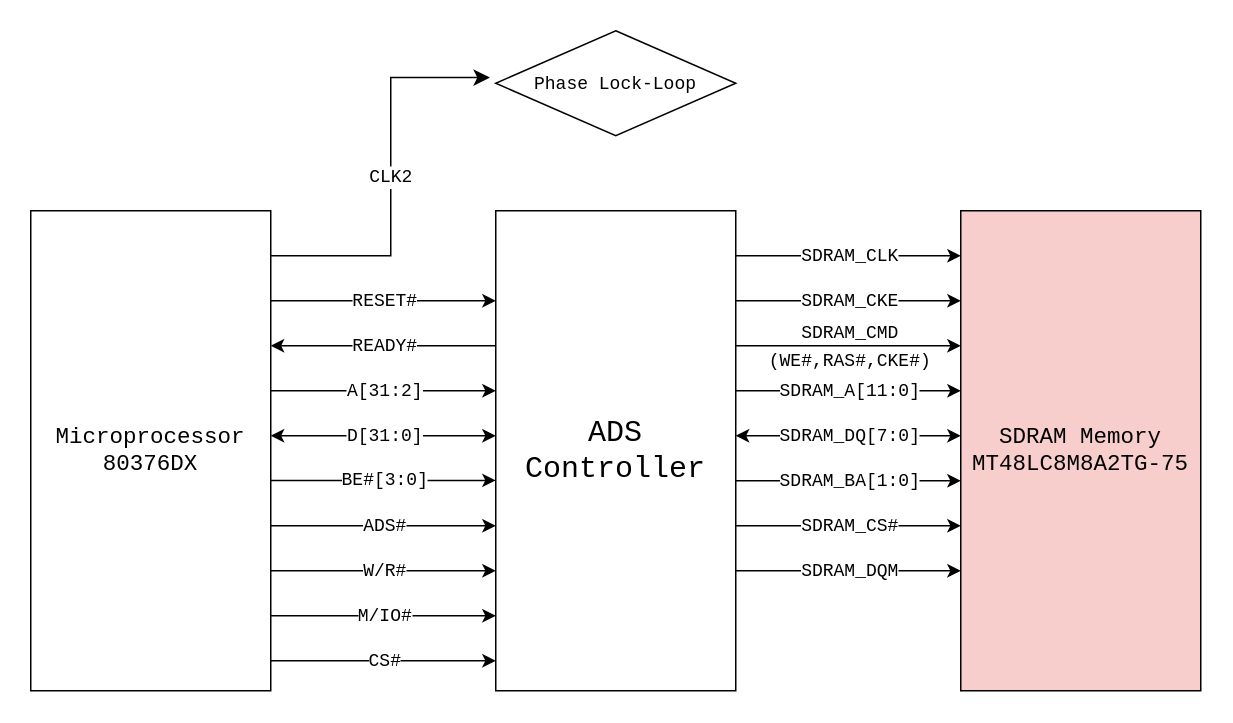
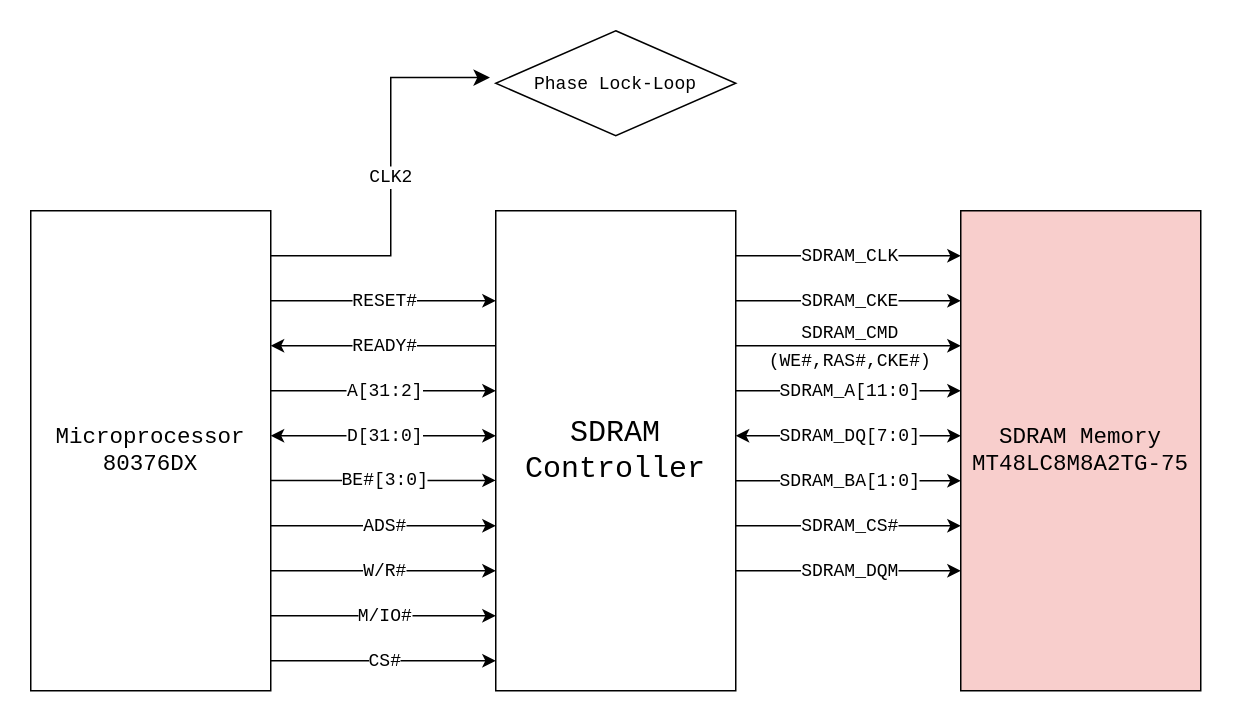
node "ADS Controller": label "ADS Controller" -> "SDRAM Controller"
